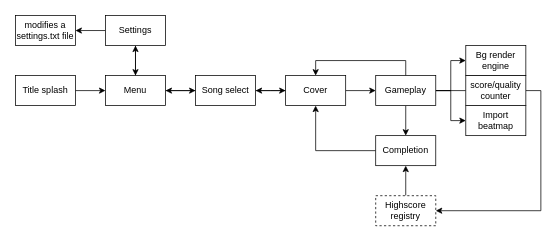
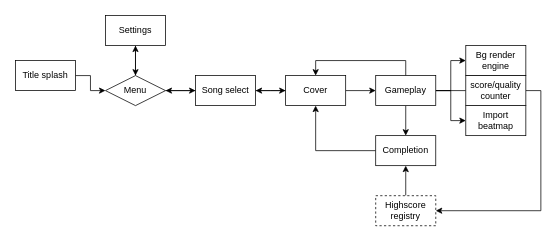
node "modifies a settings.txt file": removed
edge "Settings" -> "modifies a settings.txt file": removed
node "Title splash": moved (45, 90) -> (45, 75)
node "Menu": shape rectangle -> diamond
